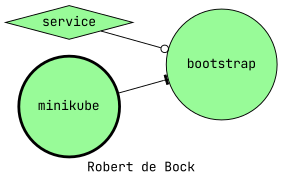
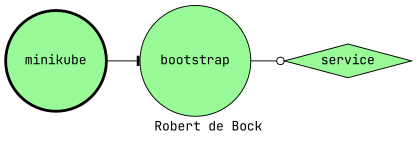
edge "service" -> "bootstrap": reversed
